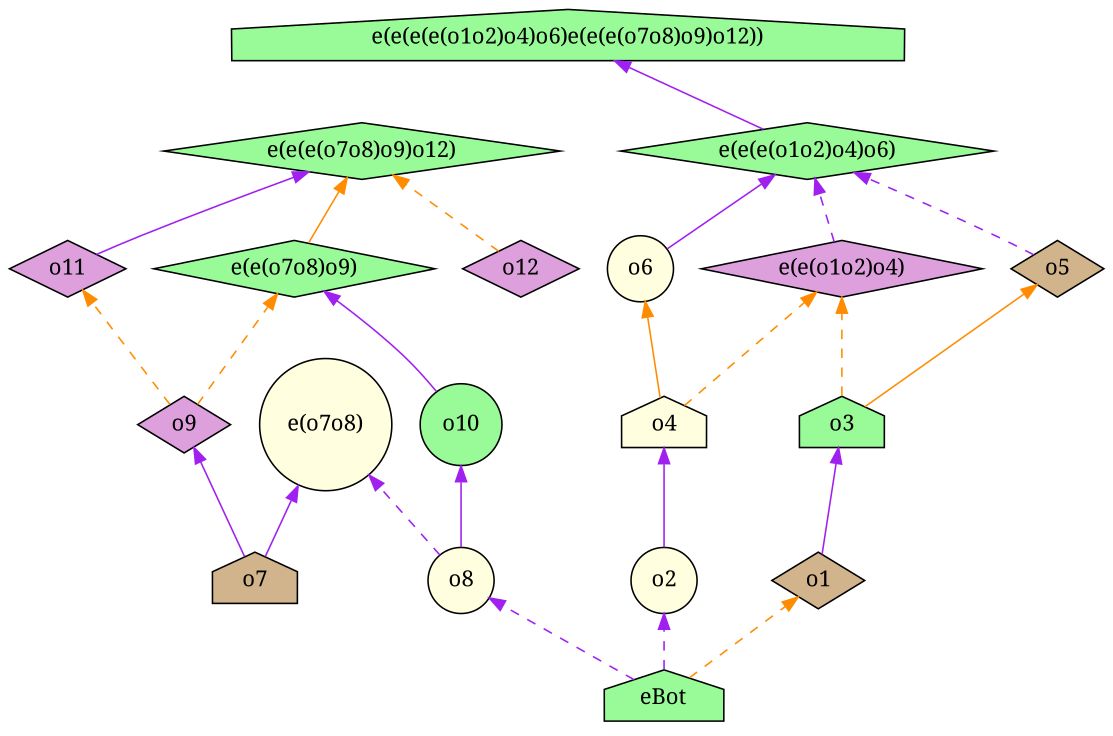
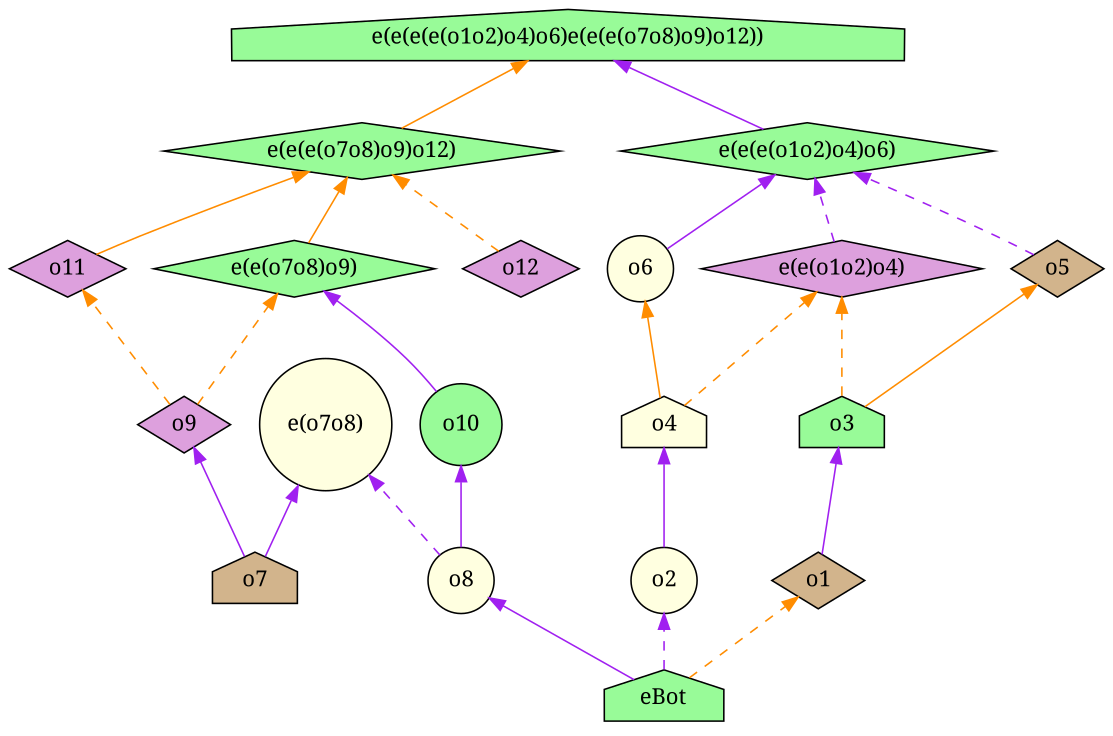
edge "e(e(e(o7o8)o9)o12)" -> "e(e(e(e(o1o2)o4)o6)e(e(e(o7o8)o9)o12))": added
edge "o11" -> "e(e(e(o7o8)o9)o12)": color purple -> darkorange
edge "eBot" -> "o8": style dashed -> solid
